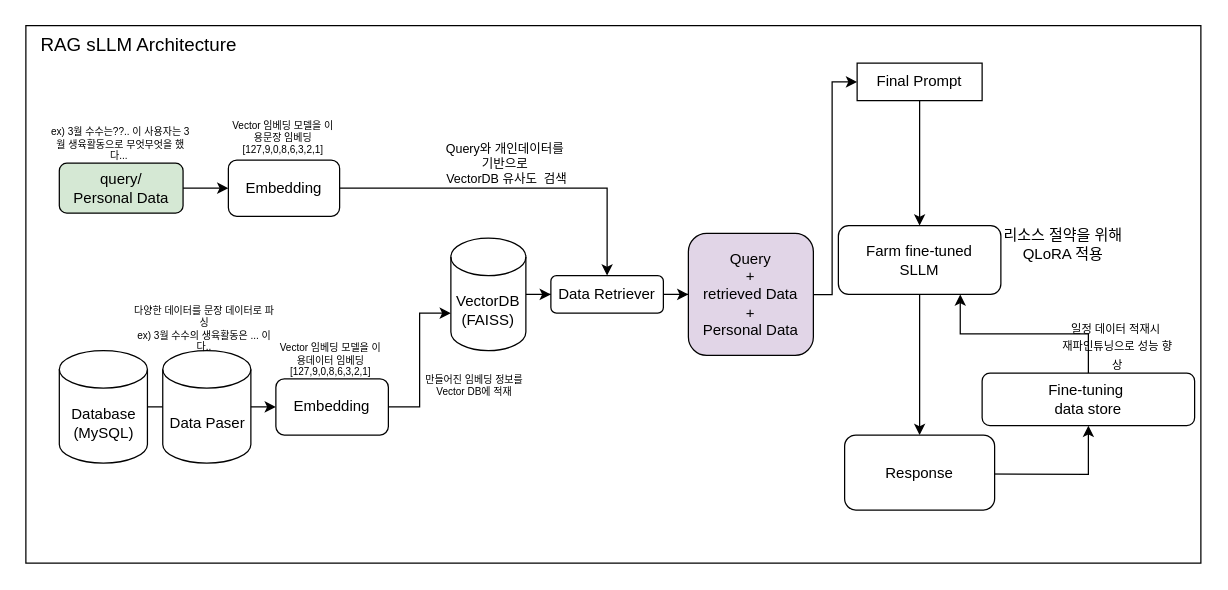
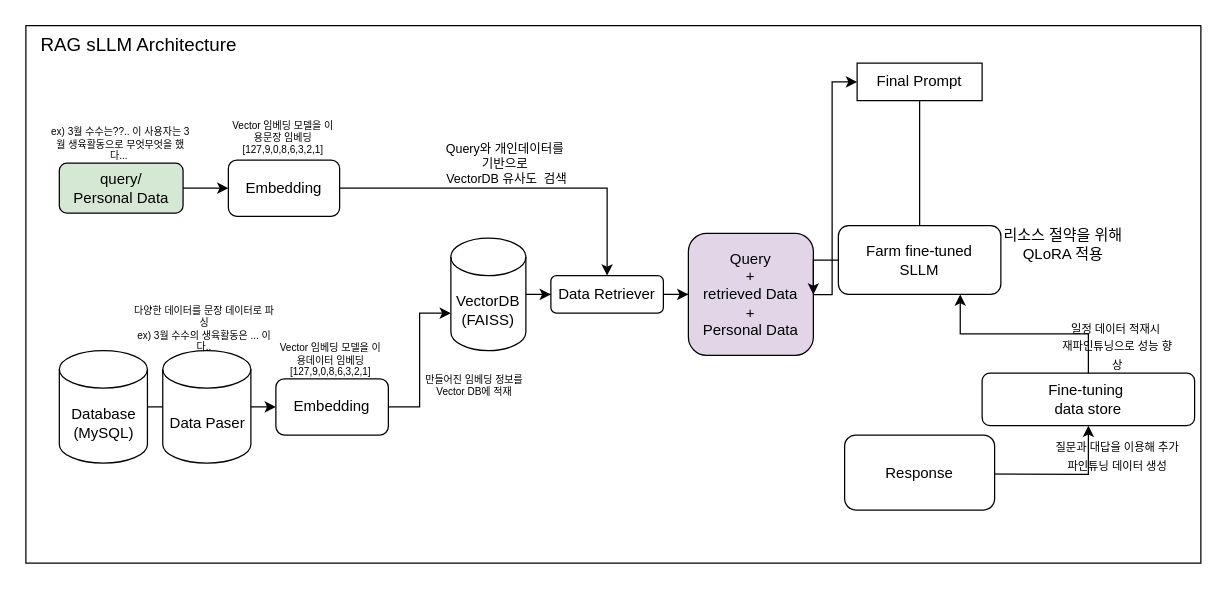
edge "Final Prompt" -> "Farm fine-tuned SLLM": arrowhead classic -> none
edge "Farm fine-tuned SLLM" -> "Response": now "Farm fine-tuned SLLM" -> "Query + retrieved Data + Personal Data"
node "질문과 대답을 이용해 추가 파인튜닝 데이터 생성": added
